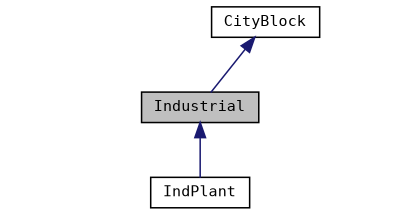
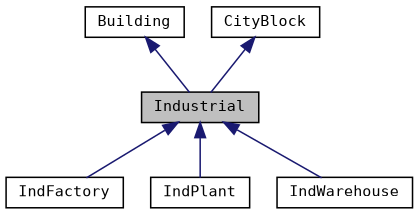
node "Building": added
node "IndFactory": added
node "IndWarehouse": added
